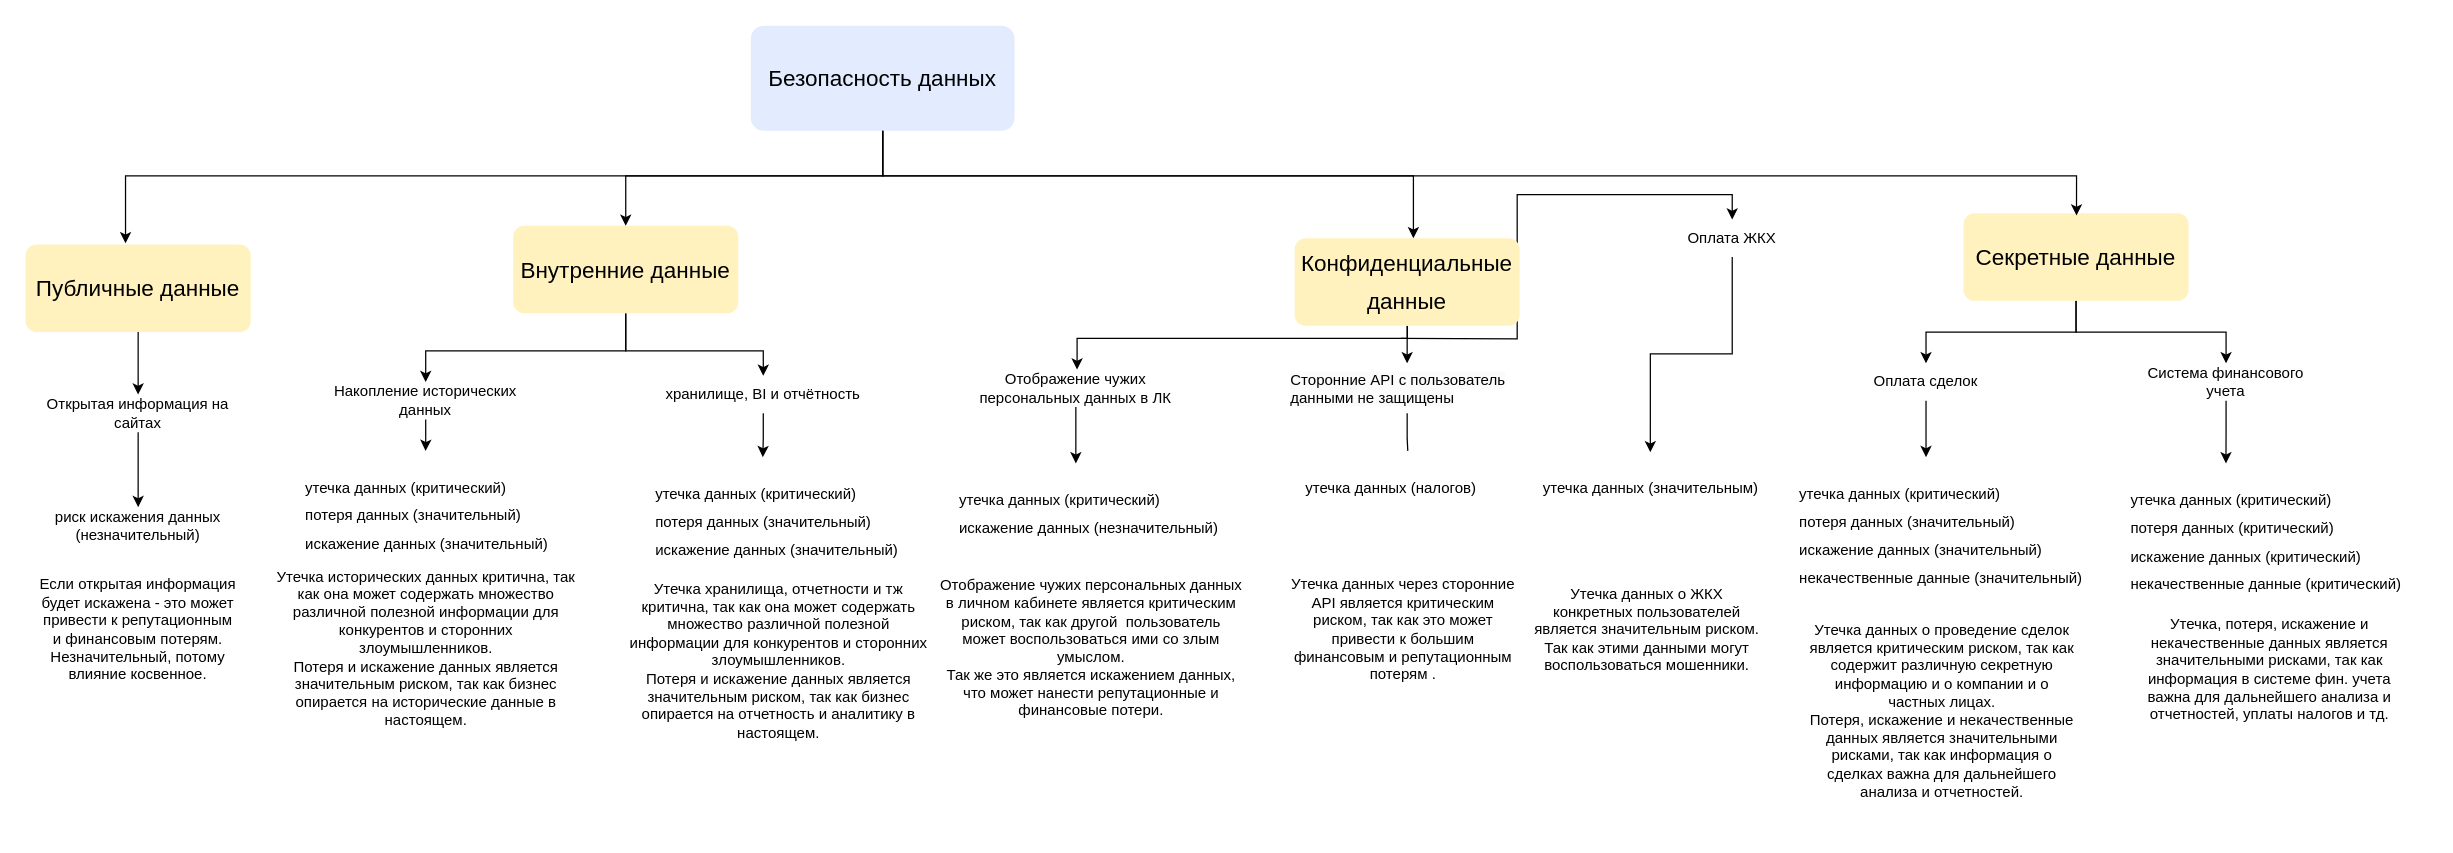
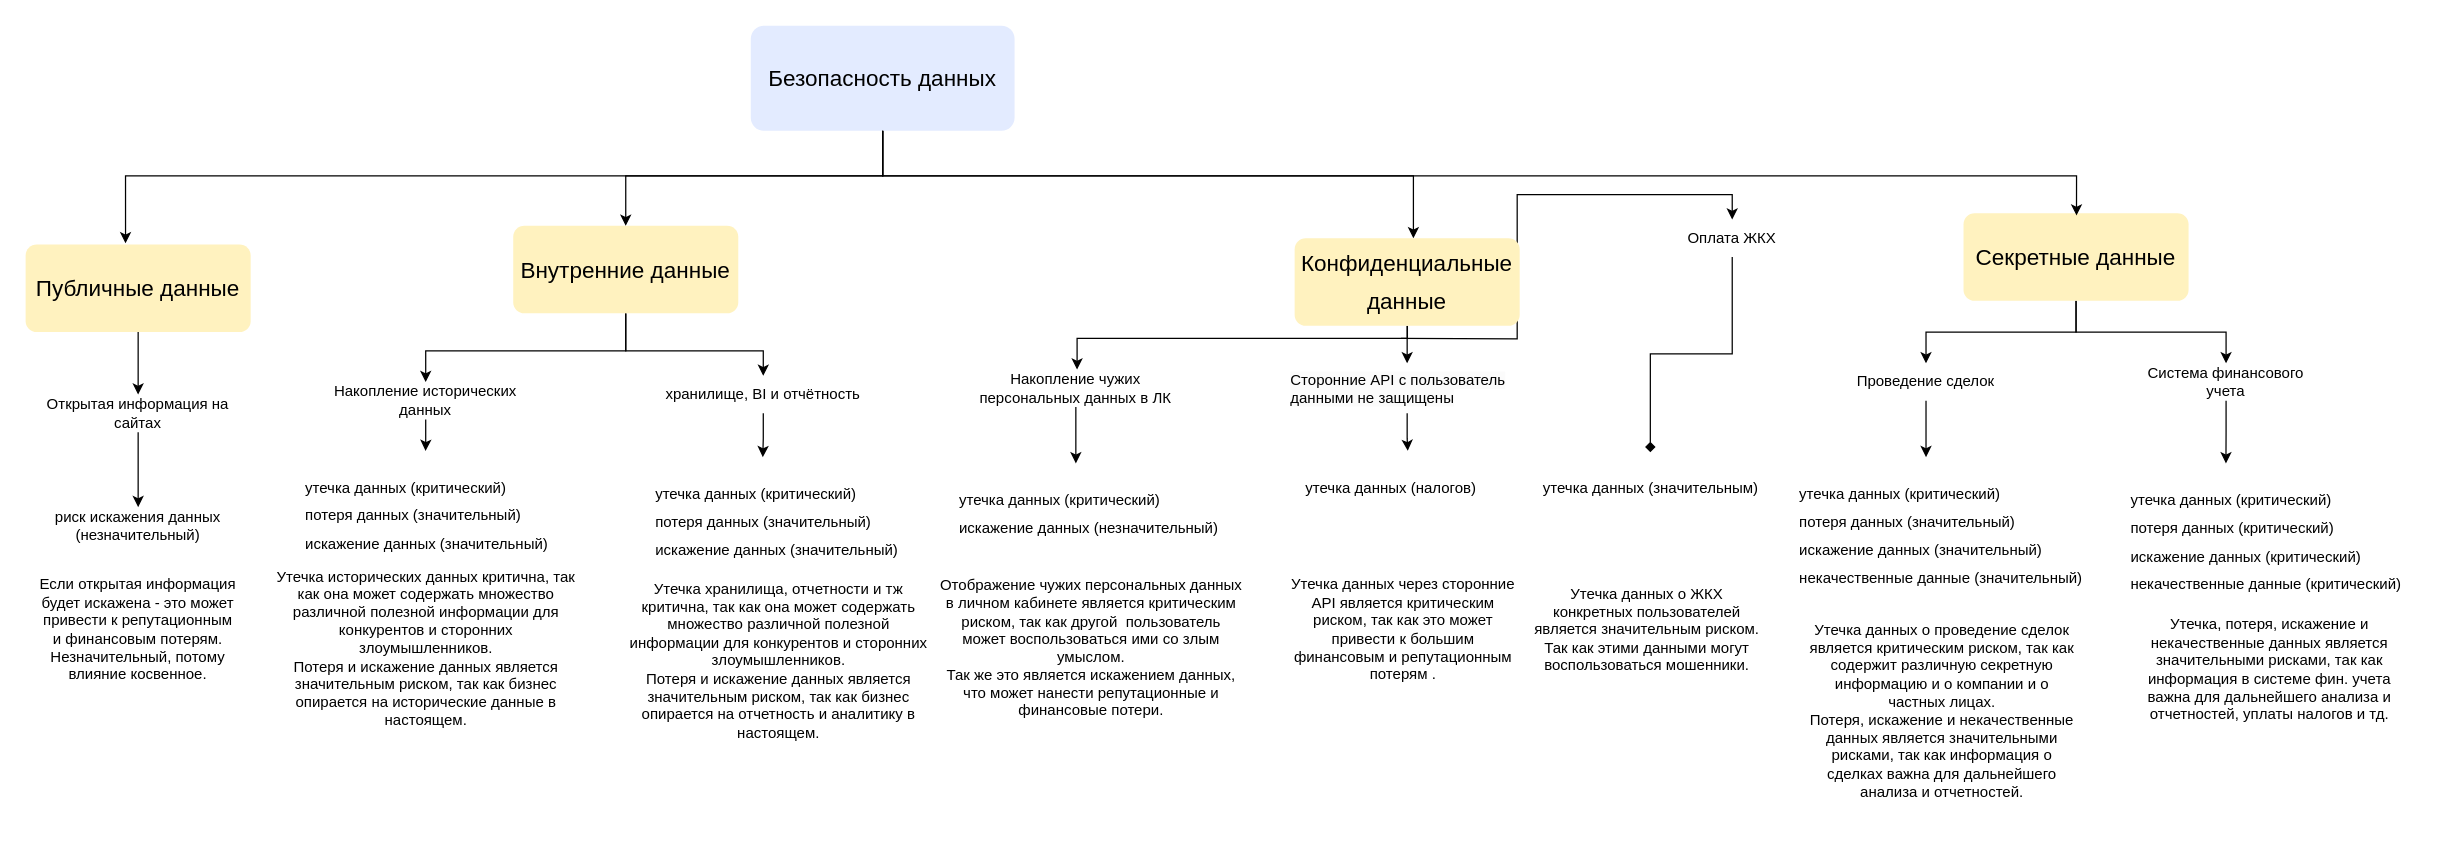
node "Оплата сделок": label "Оплата сделок" -> "Проведение сделок"
node "Отображение чужих персональных данных в ЛК": label "Отображение чужих персональных данных в ЛК" -> "Накопление чужих персональных данных в ЛК"
edge "Оплата ЖКХ" -> "утечка данных (значительным)": arrowhead classic -> diamond
edge "Сторонние API с пользователь данными не защищены" -- "утечка данных (налогов)": arrowhead none -> classic
